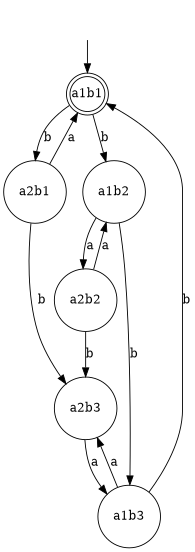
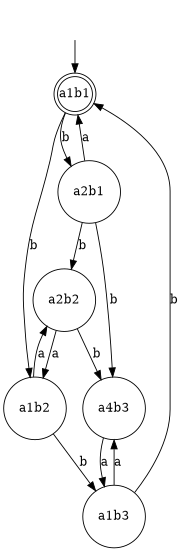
edge "a2b1" -> "a2b2": added, label "b"
node "a2b3": label "a2b3" -> "a4b3"
